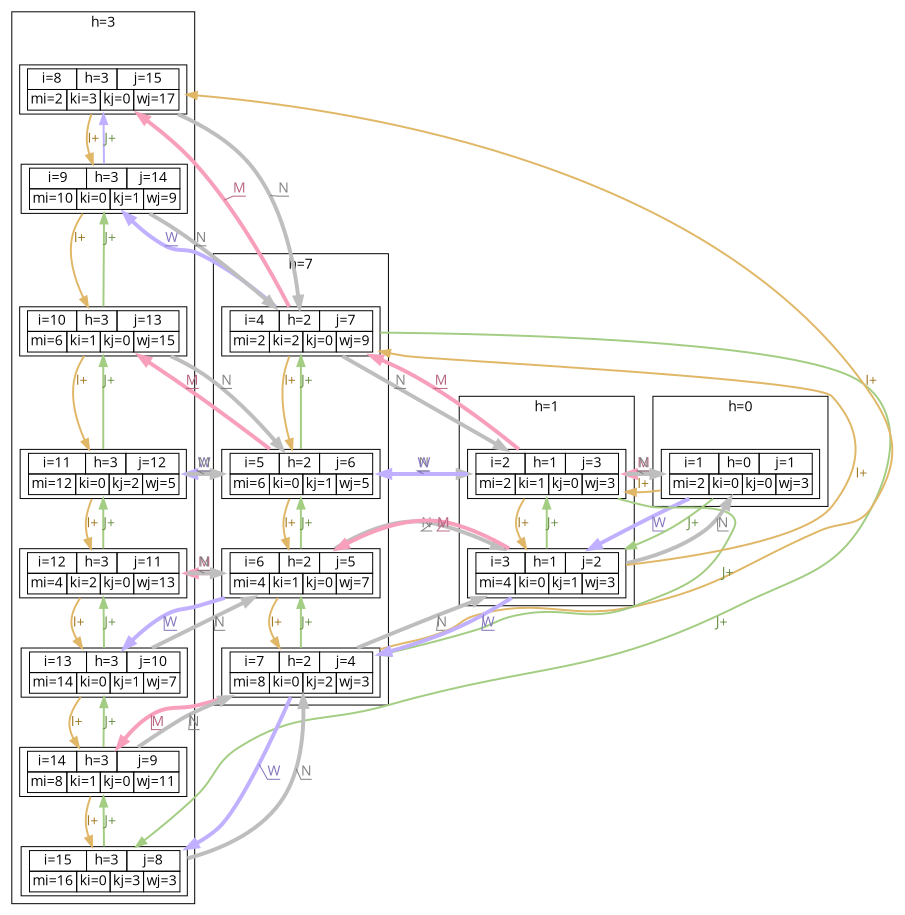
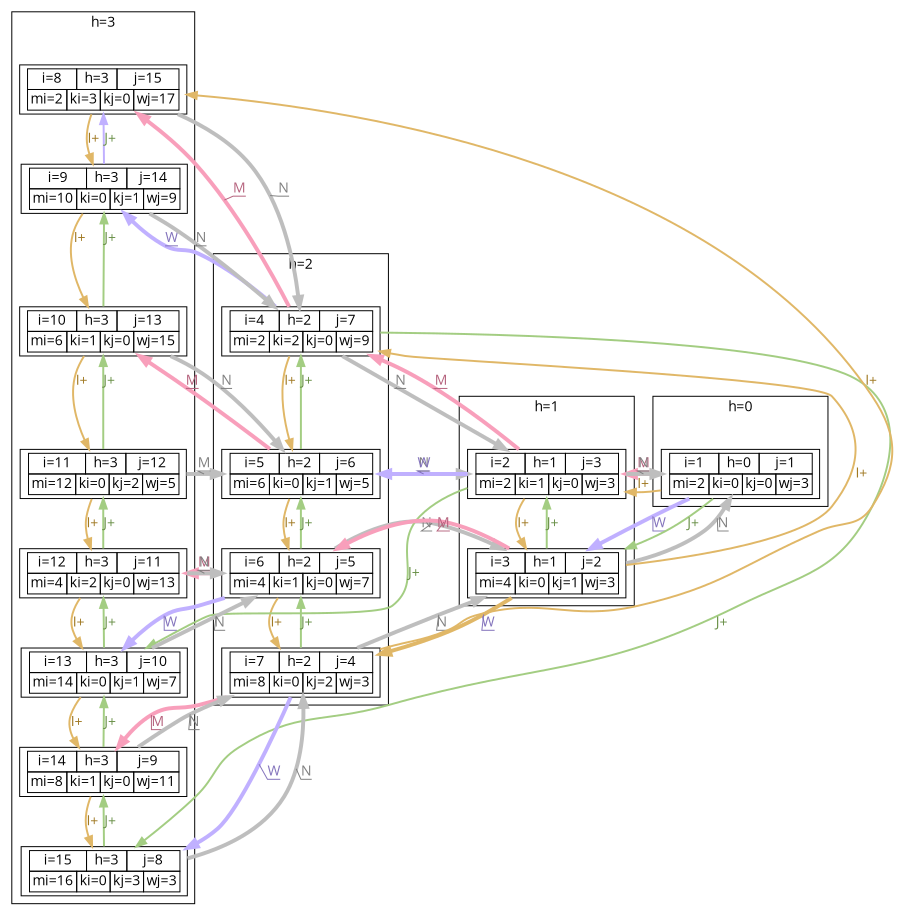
cluster "h=7": label "h=7" -> "h=2"
edge "i=5" -> "i=11": removed, label "W"
edge "i=2" -> "i=7": now "i=2" -> "i=13"
edge "i=3" -> "i=7": color #c0b0ff -> #e0b767
